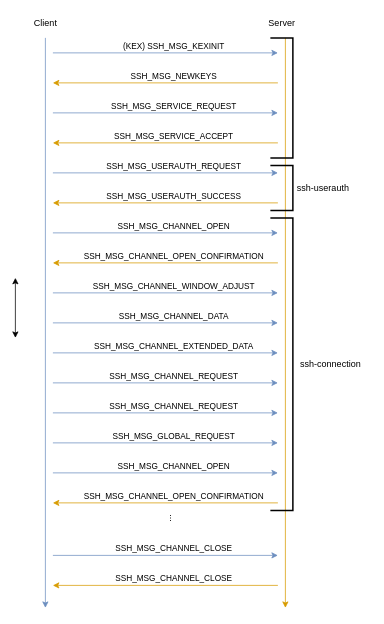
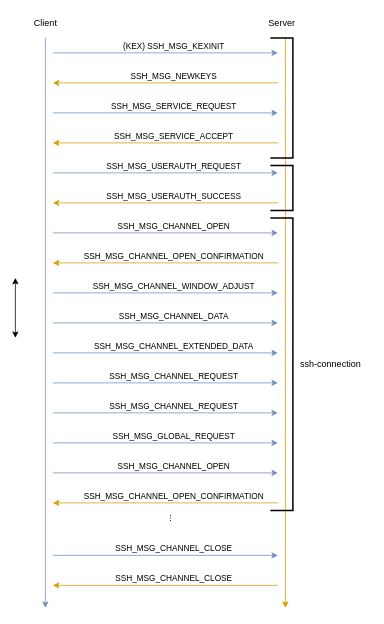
node "ssh-userauth": removed
